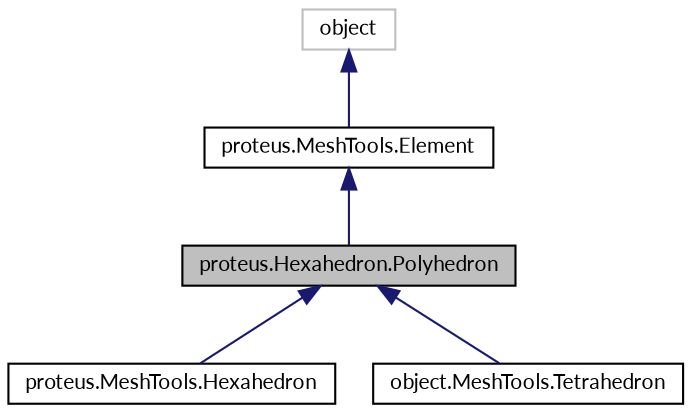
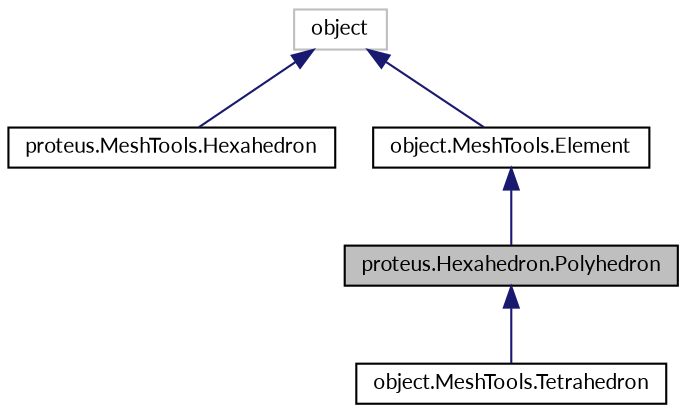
node "proteus.MeshTools.Element": label "proteus.MeshTools.Element" -> "object.MeshTools.Element"
edge "proteus.MeshTools.Hexahedron" -> "proteus.Hexahedron.Polyhedron": now "proteus.MeshTools.Hexahedron" -> "object"
